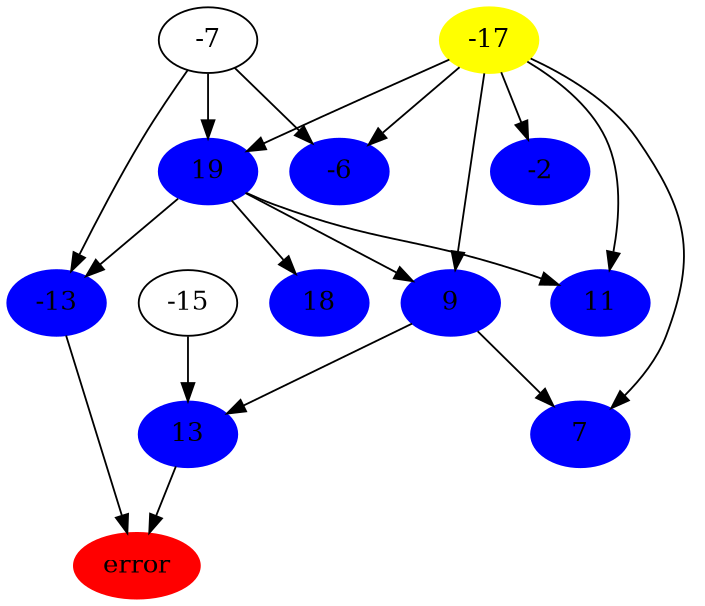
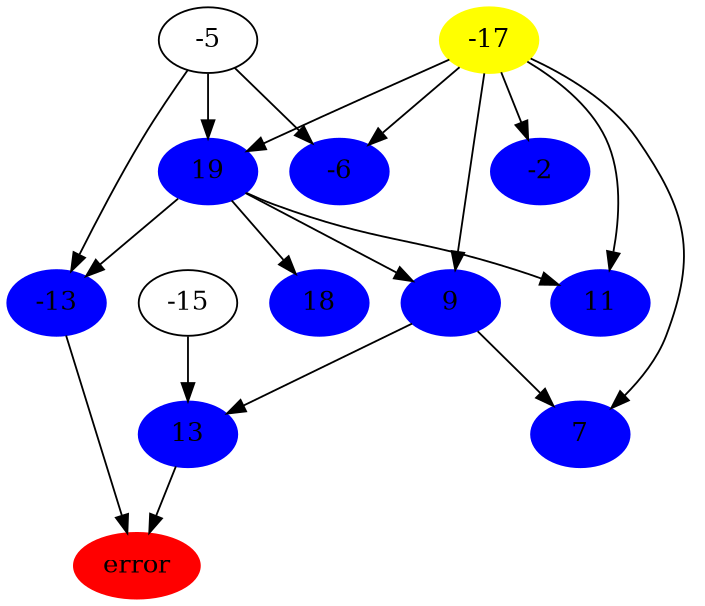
node "-7": label "-7" -> "-5"
